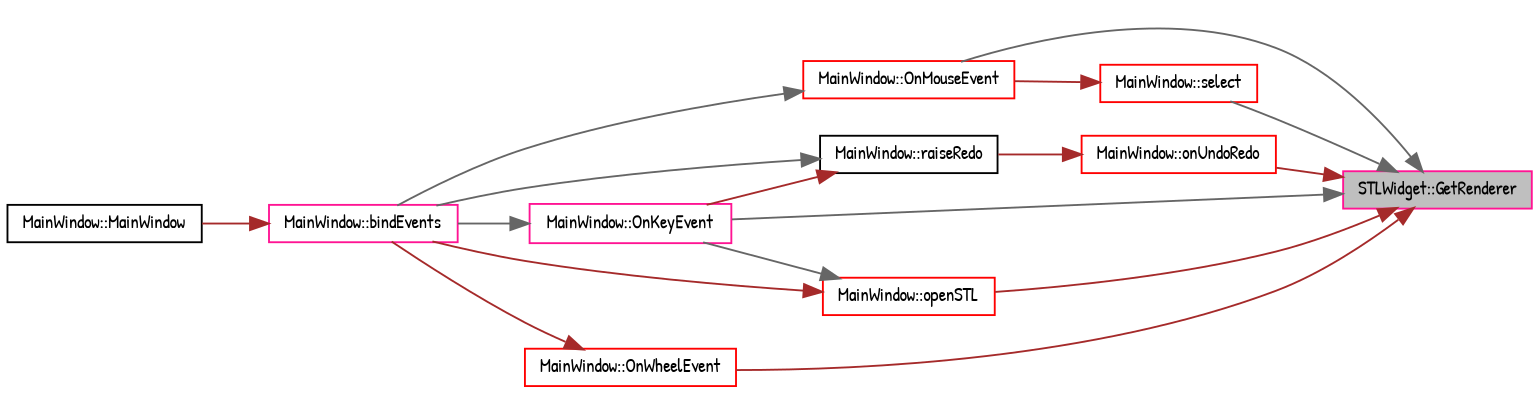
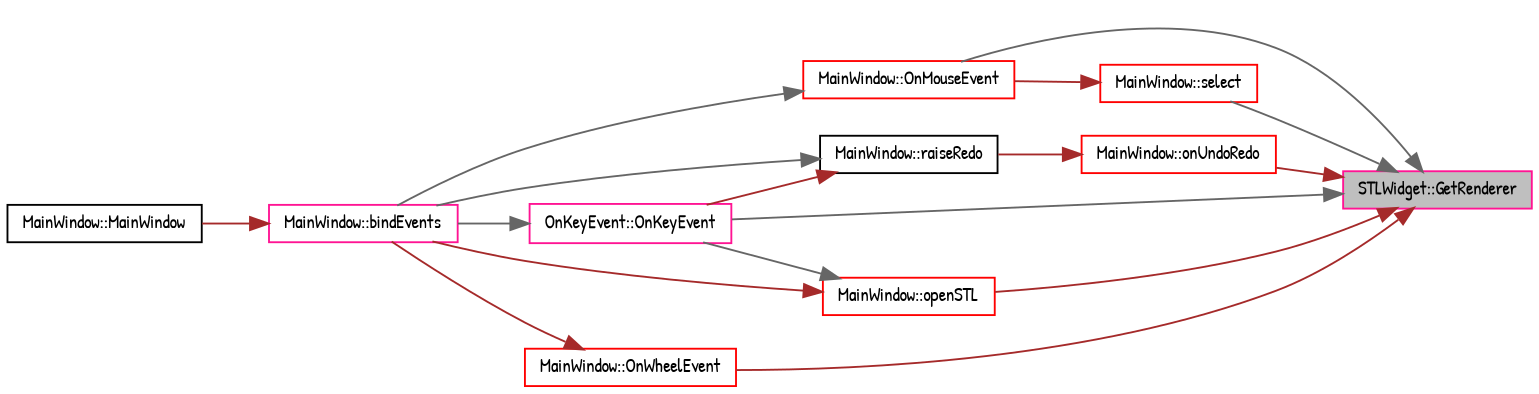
node "MainWindow::OnKeyEvent": label "MainWindow::OnKeyEvent" -> "OnKeyEvent::OnKeyEvent"
